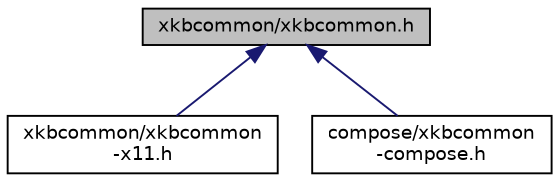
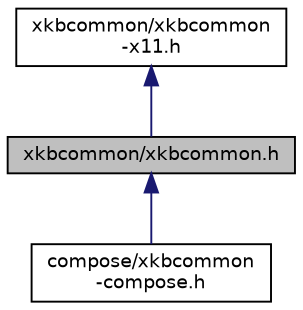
edge "xkbcommon/xkbcommon -x11.h" -> "xkbcommon/xkbcommon.h": reversed
